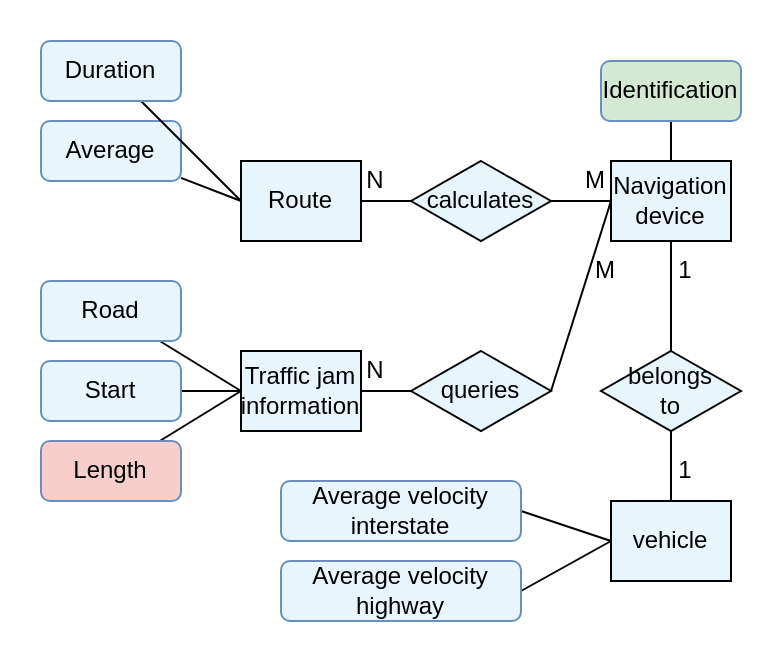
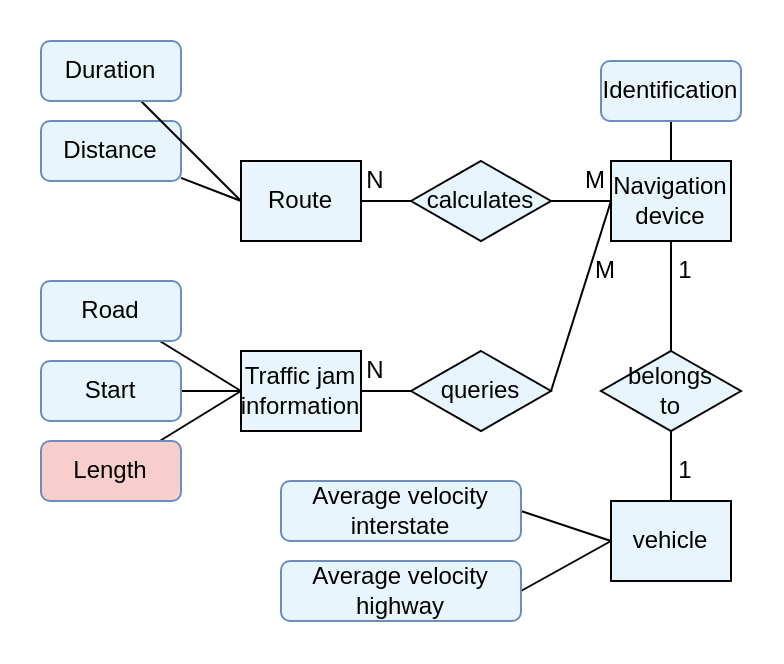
node "Identification": fillcolor #d5e8d4 -> #e8f5fc
node "Average": label "Average" -> "Distance"
